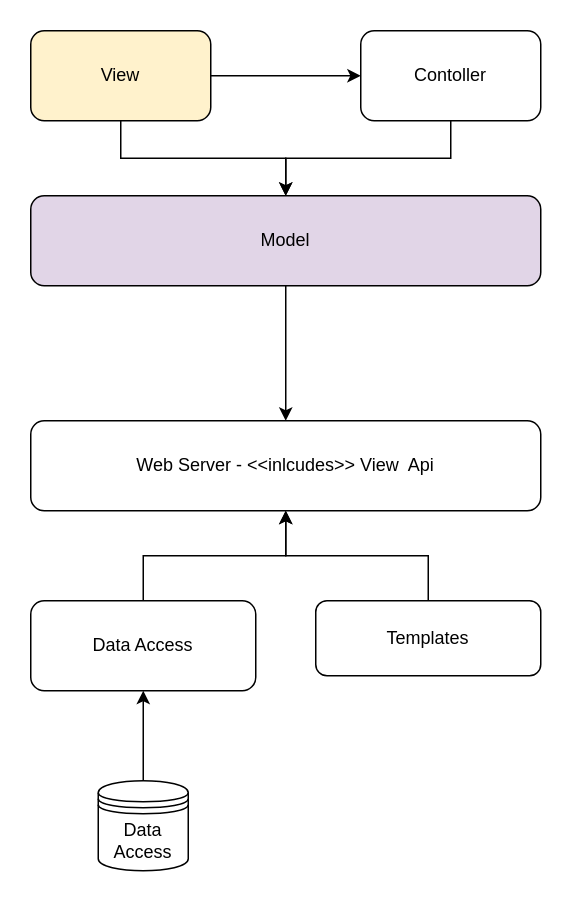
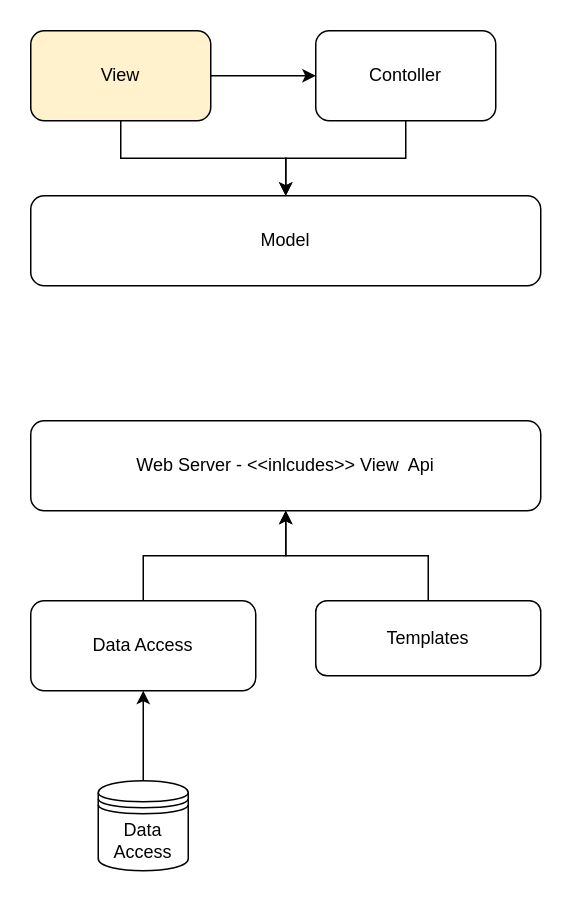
node "Contoller": moved (451, 76) -> (406, 76)
node "Model": fillcolor #e1d5e7 -> #ffffff
edge "Model" -> "Web Server - <<inlcudes>> View Api": removed
